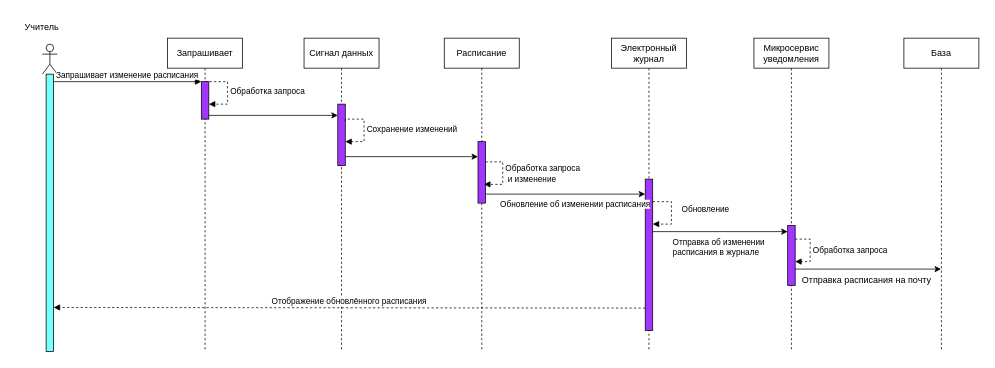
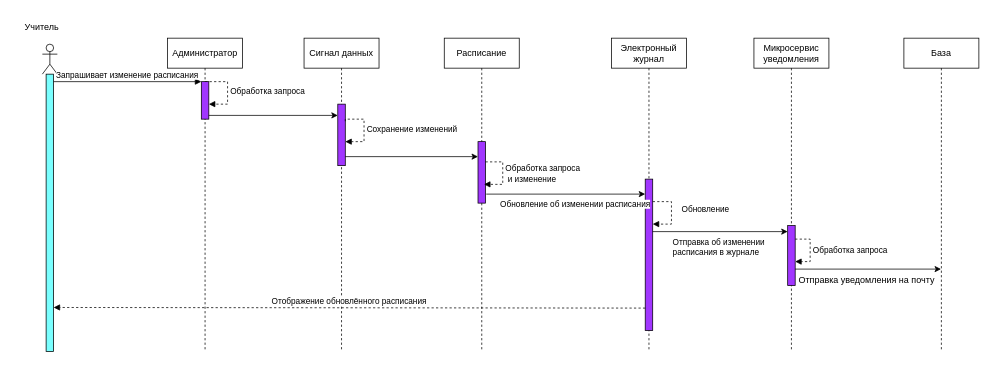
node "Запрашивает": label "Запрашивает" -> "Администратор"
node "Отправка расписания на почту": label "Отправка расписания на почту" -> "Отправка уведомления на почту"
